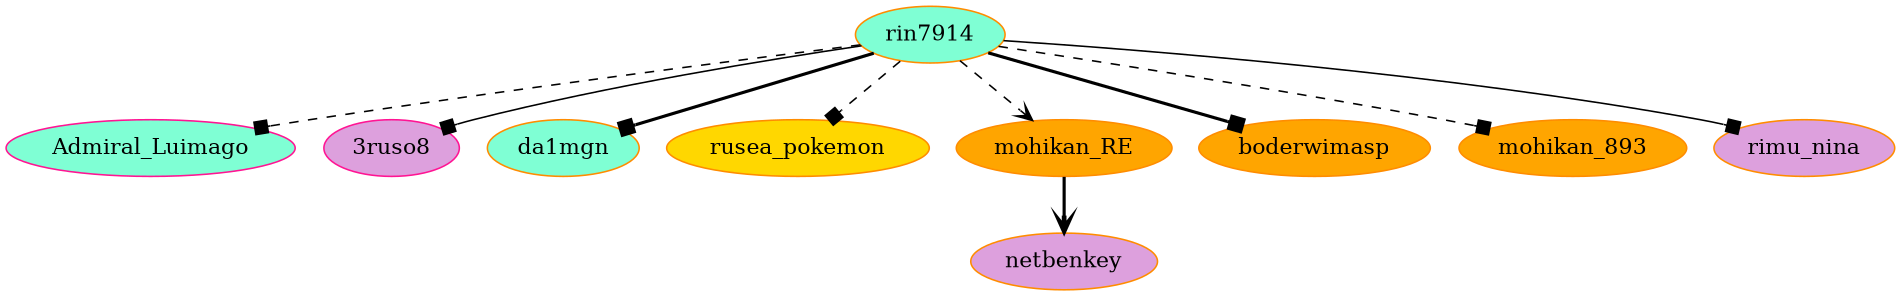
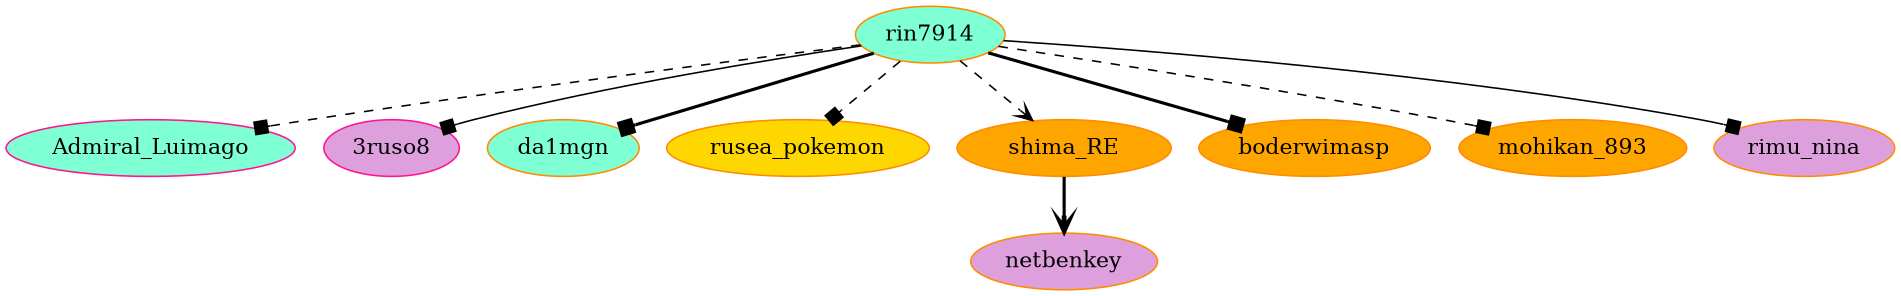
node "mohikan_RE": label "mohikan_RE" -> "shima_RE"
